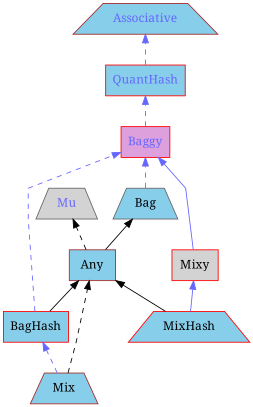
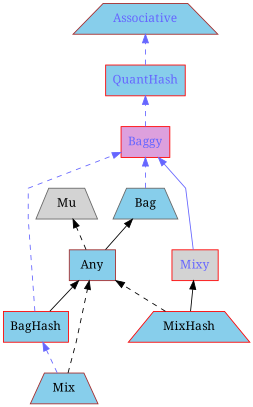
node "Mu": fontcolor #6666ff -> #000000
node "Mixy": fontcolor #000000 -> #6666ff
edge "MixHash" -> "Any": style solid -> dashed
edge "MixHash" -> "Mixy": color #6666ff -> #000000
